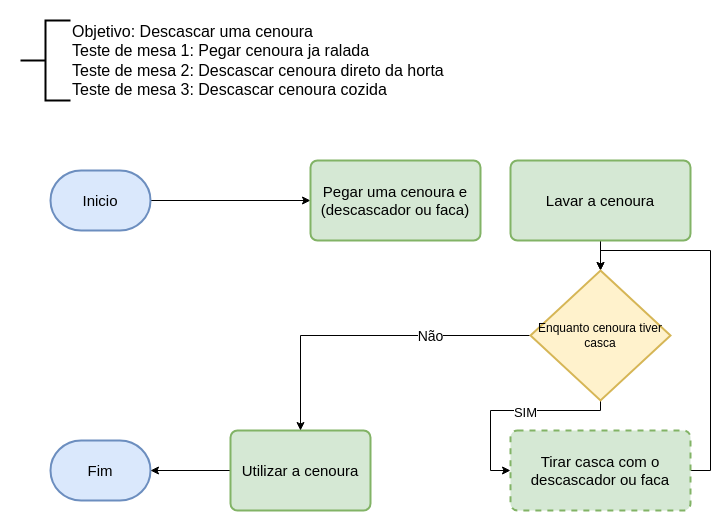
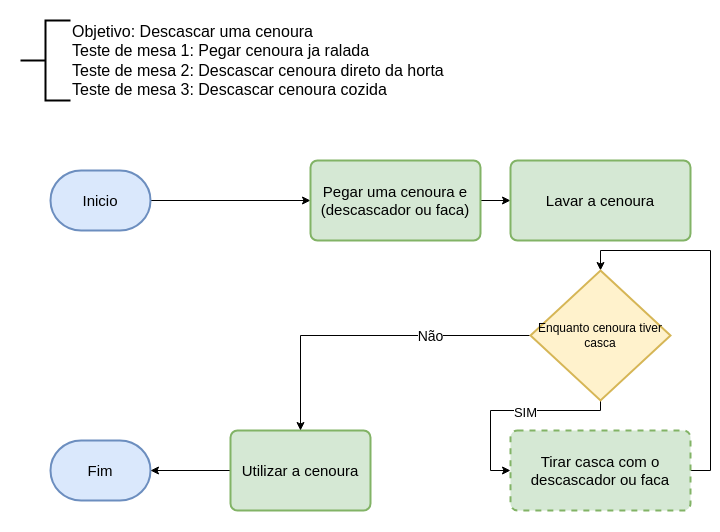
edge "Pegar uma cenoura e (descascador ou faca)" -> "Lavar a cenoura": added
edge "Lavar a cenoura" -> "Enquanto cenoura tiver casca": removed
